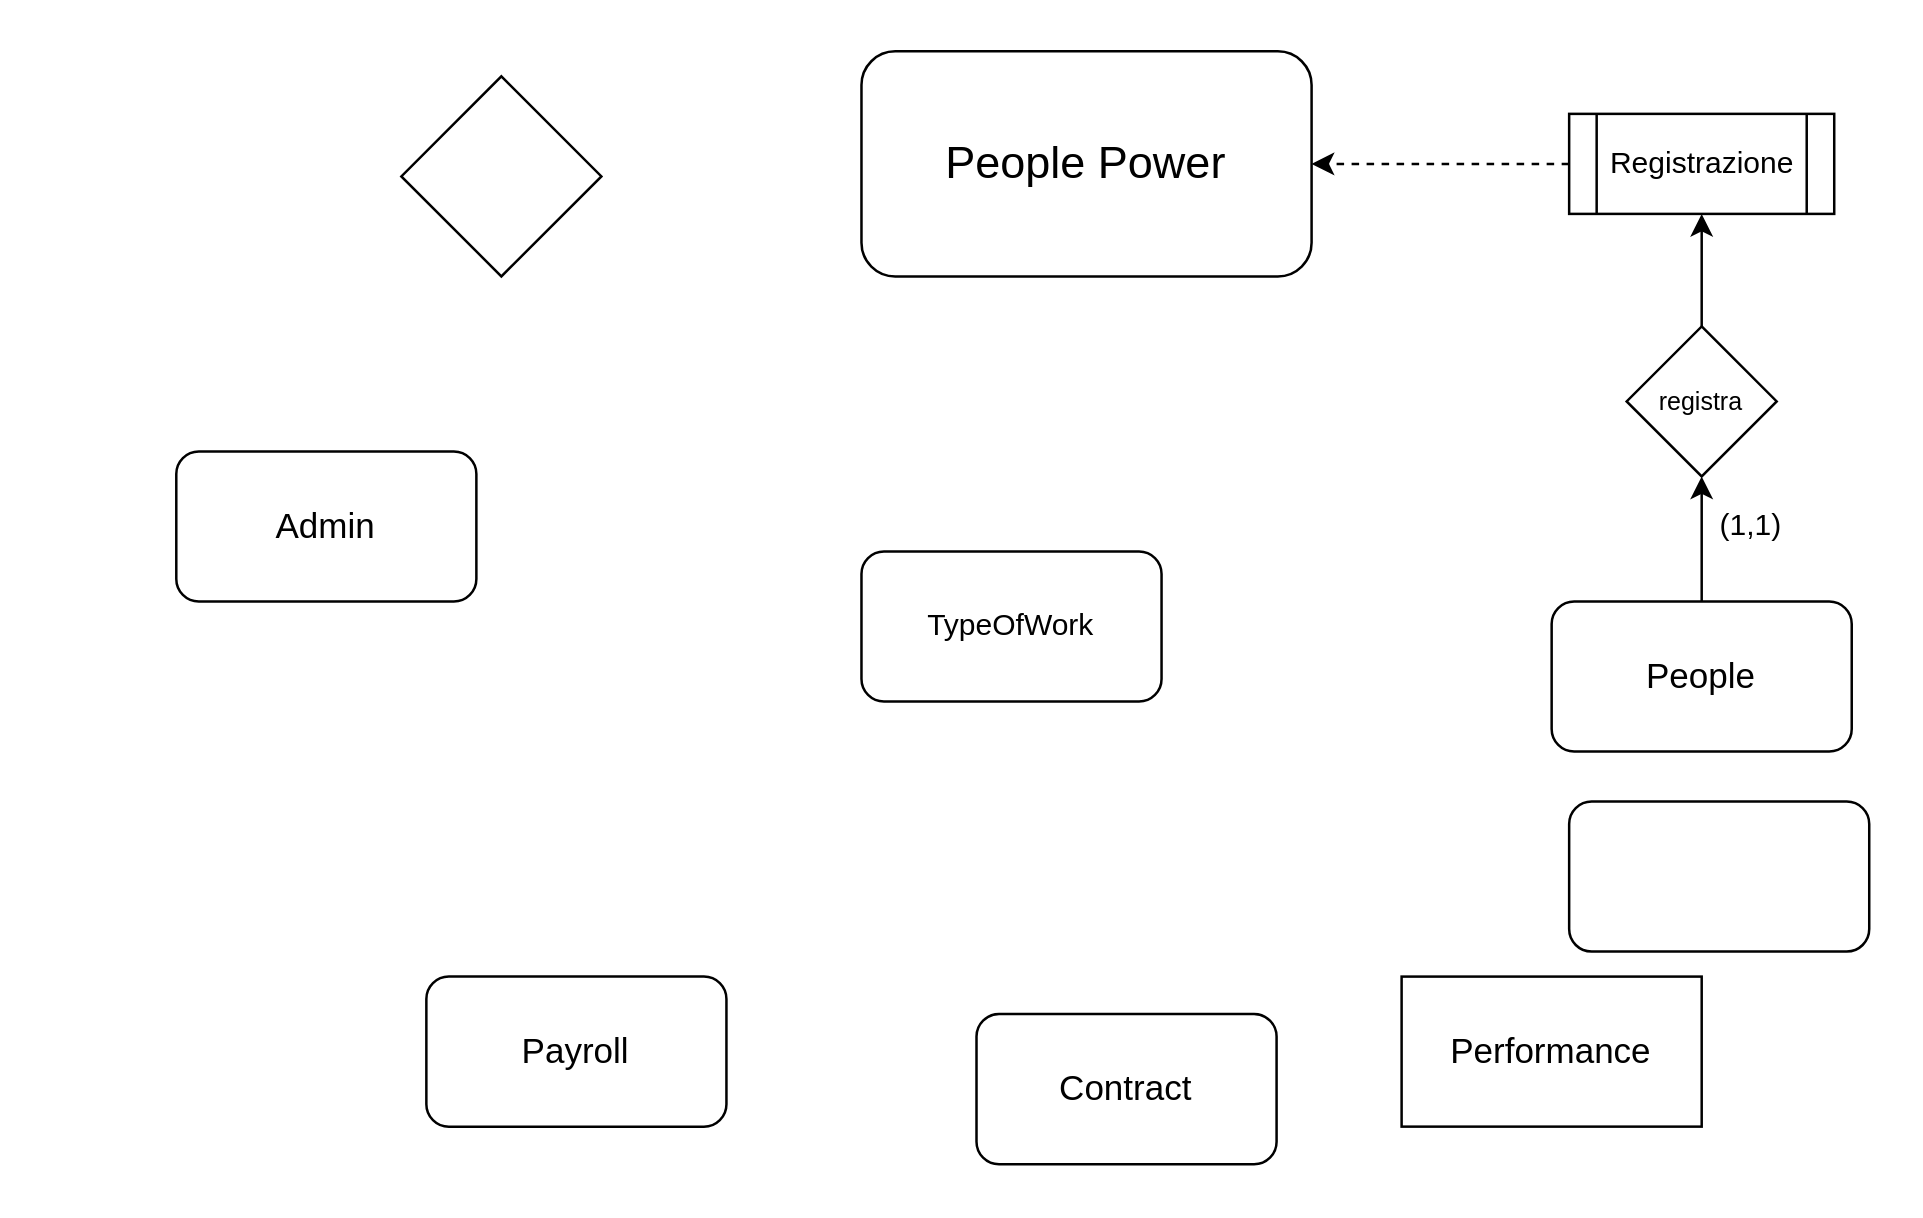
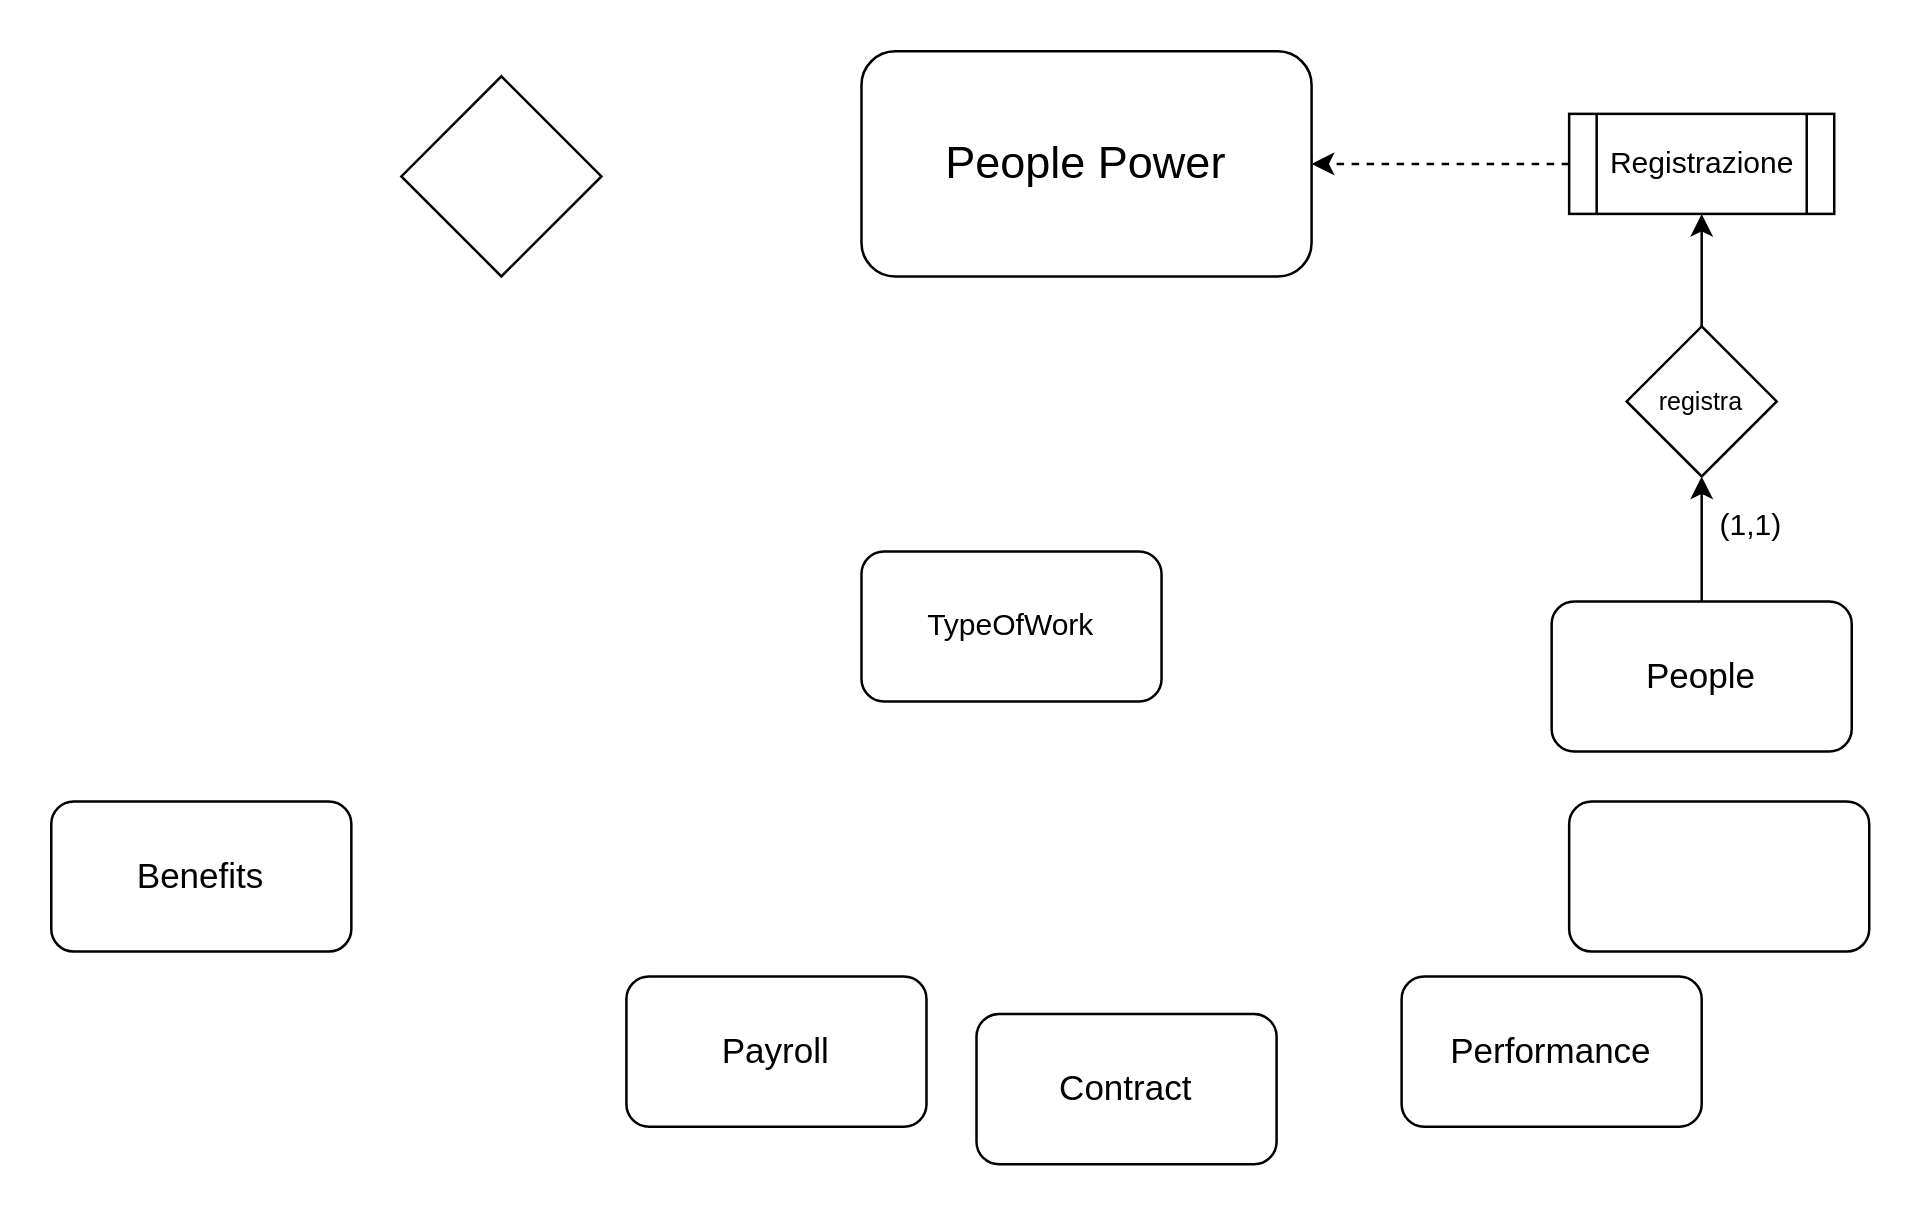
node "Admin": removed
node "Benefits": added
node "Payroll": moved (576, 1051) -> (776, 1051)
node "Performance": shape rectangle -> rounded rectangle
